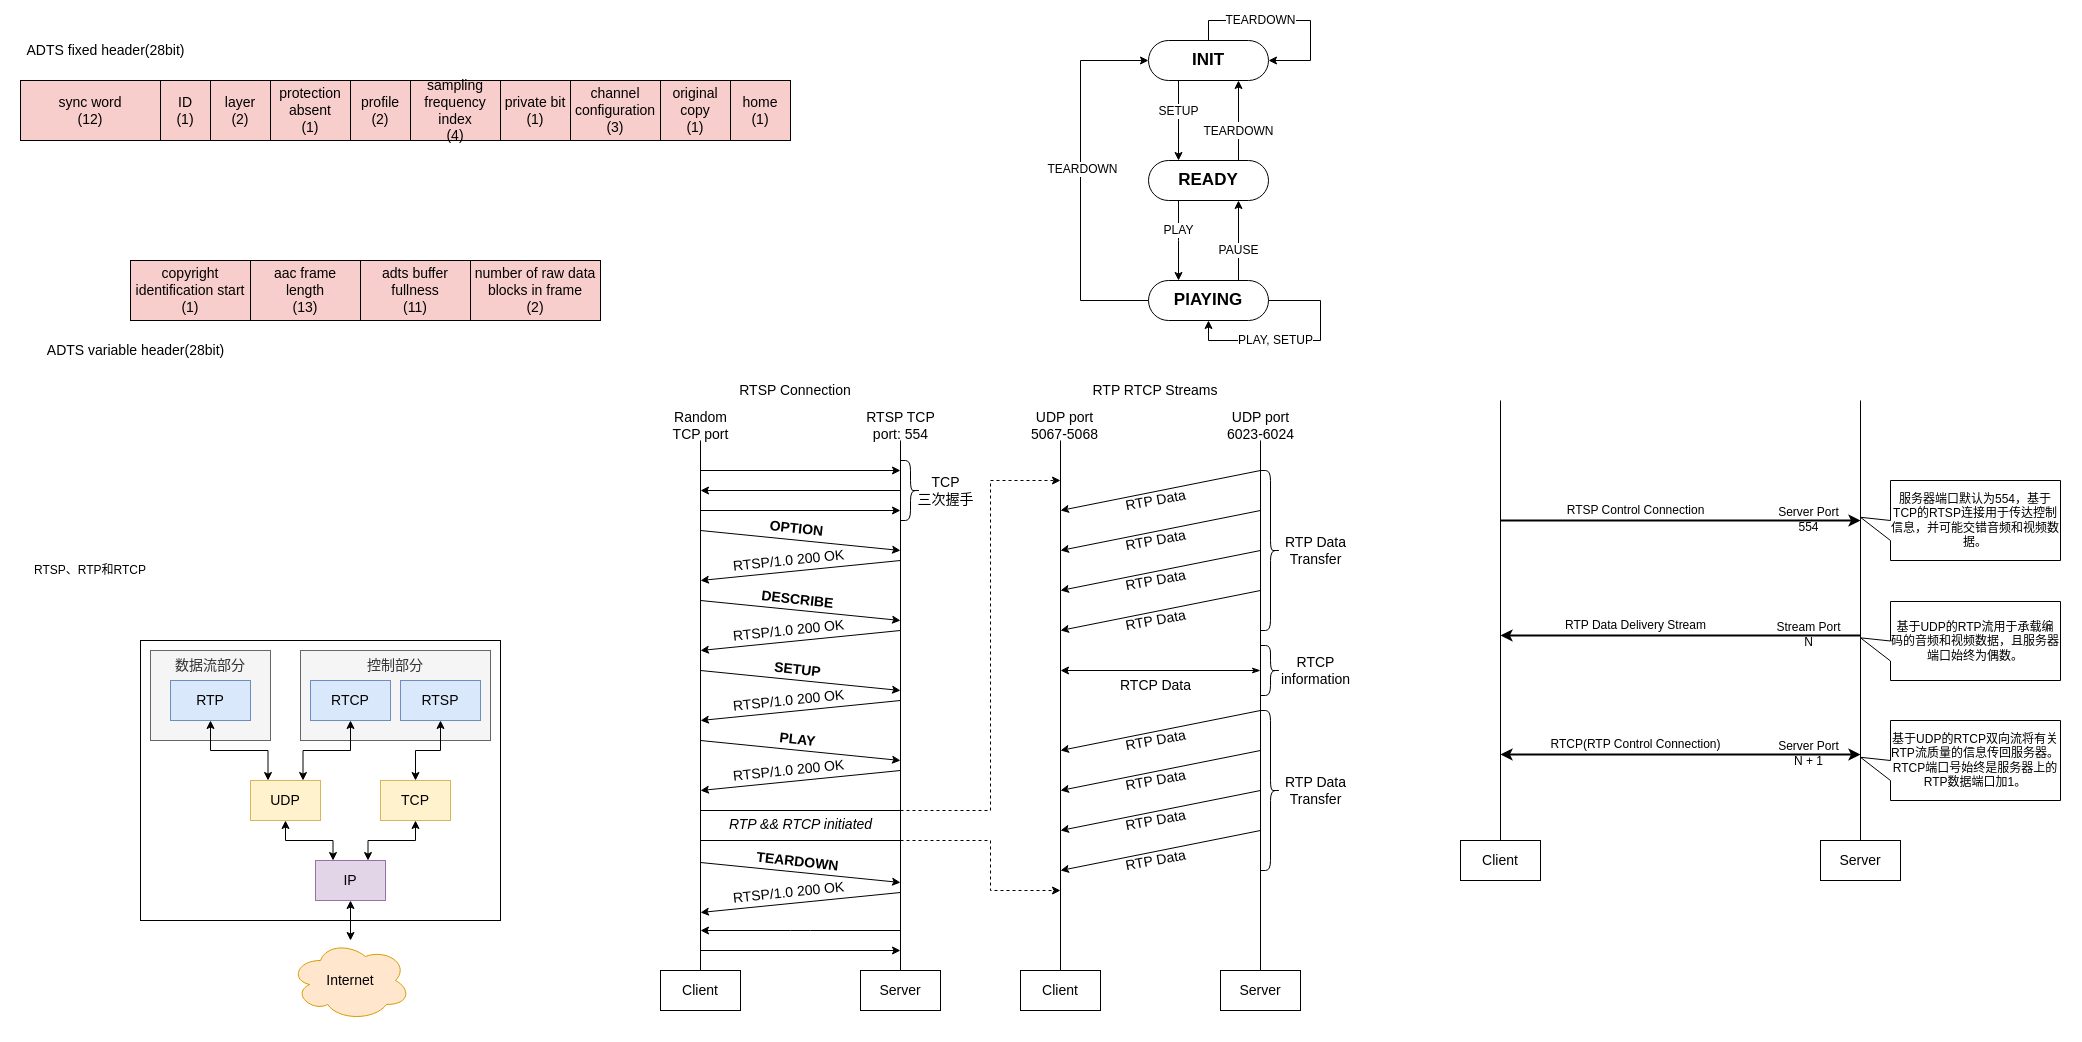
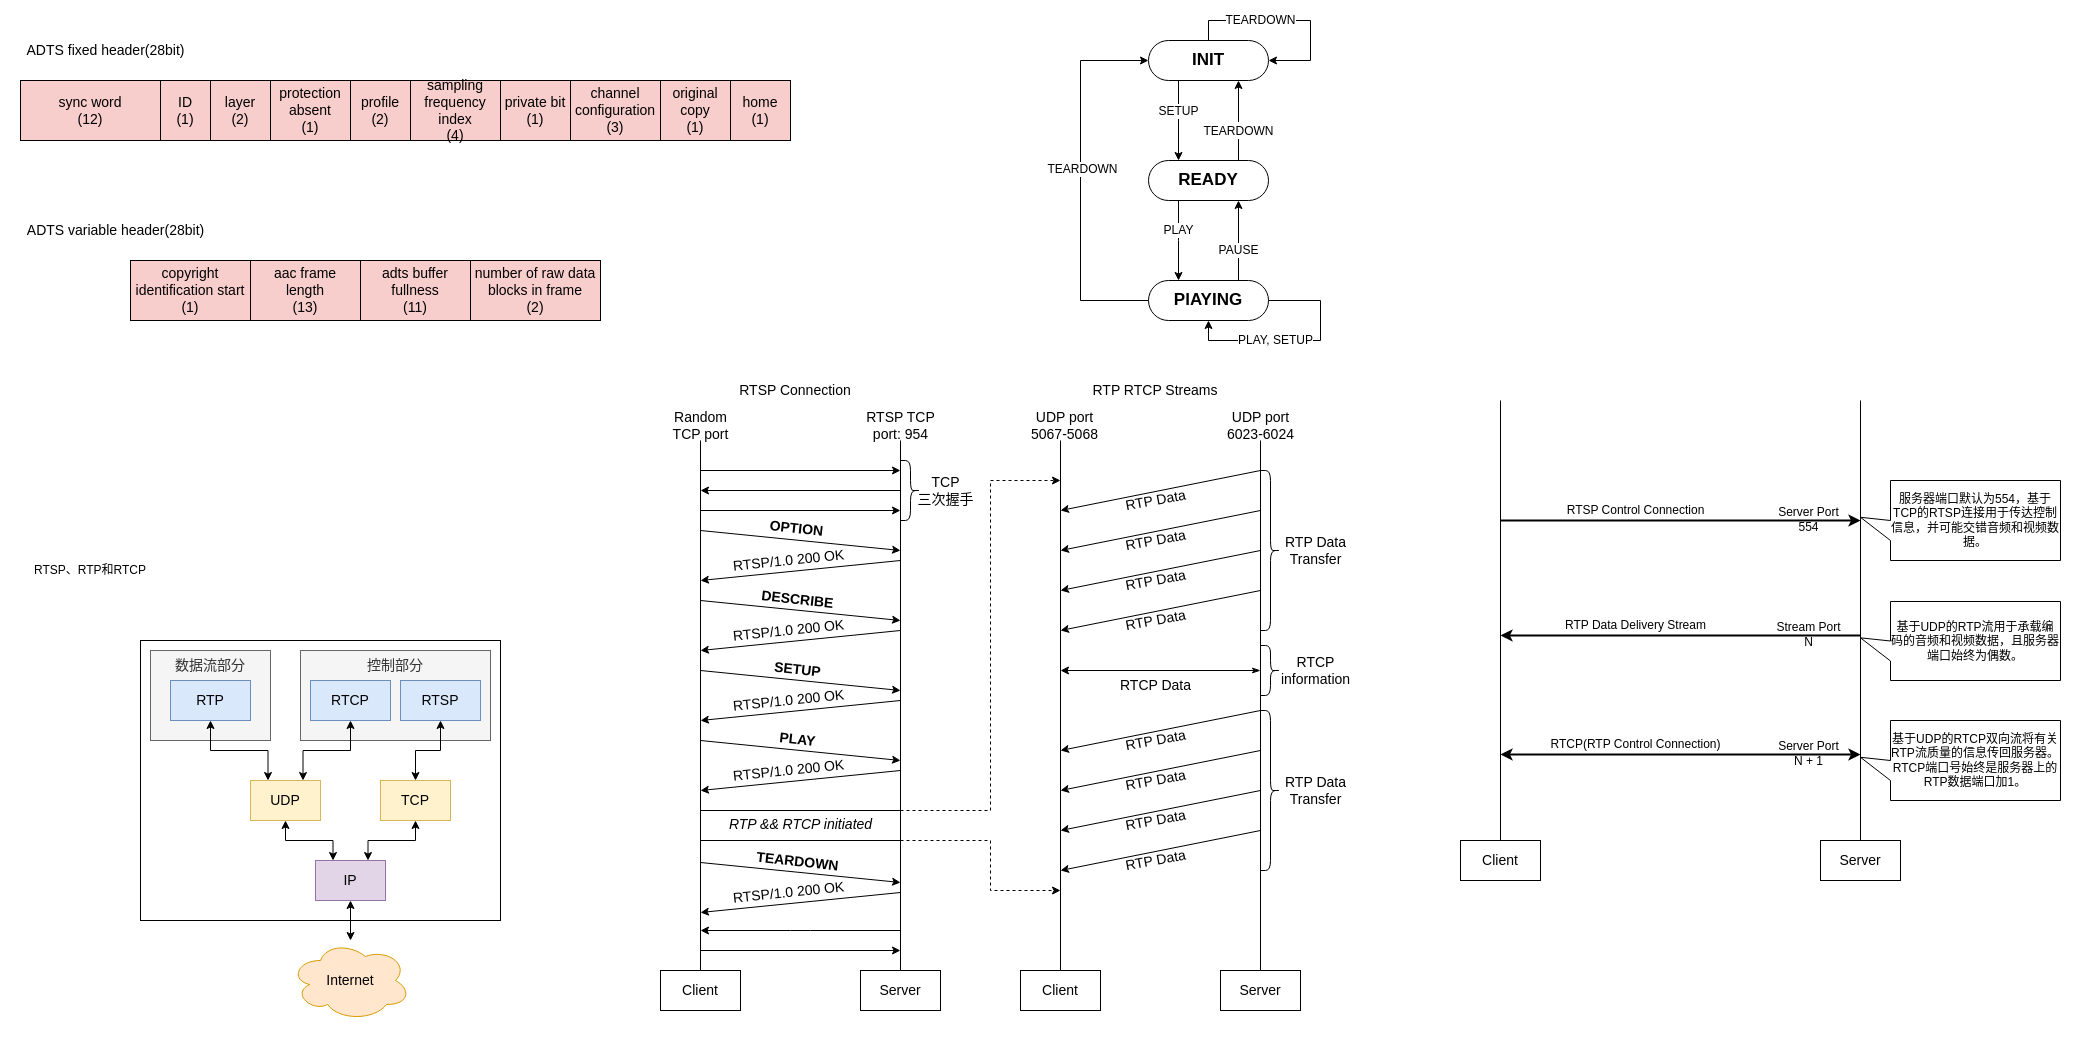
node "ADTS variable header(28bit)": moved (136, 351) -> (116, 231)
node "RTSP TCP port: 554": label "RTSP TCP port: 554" -> "RTSP TCP port: 954"
